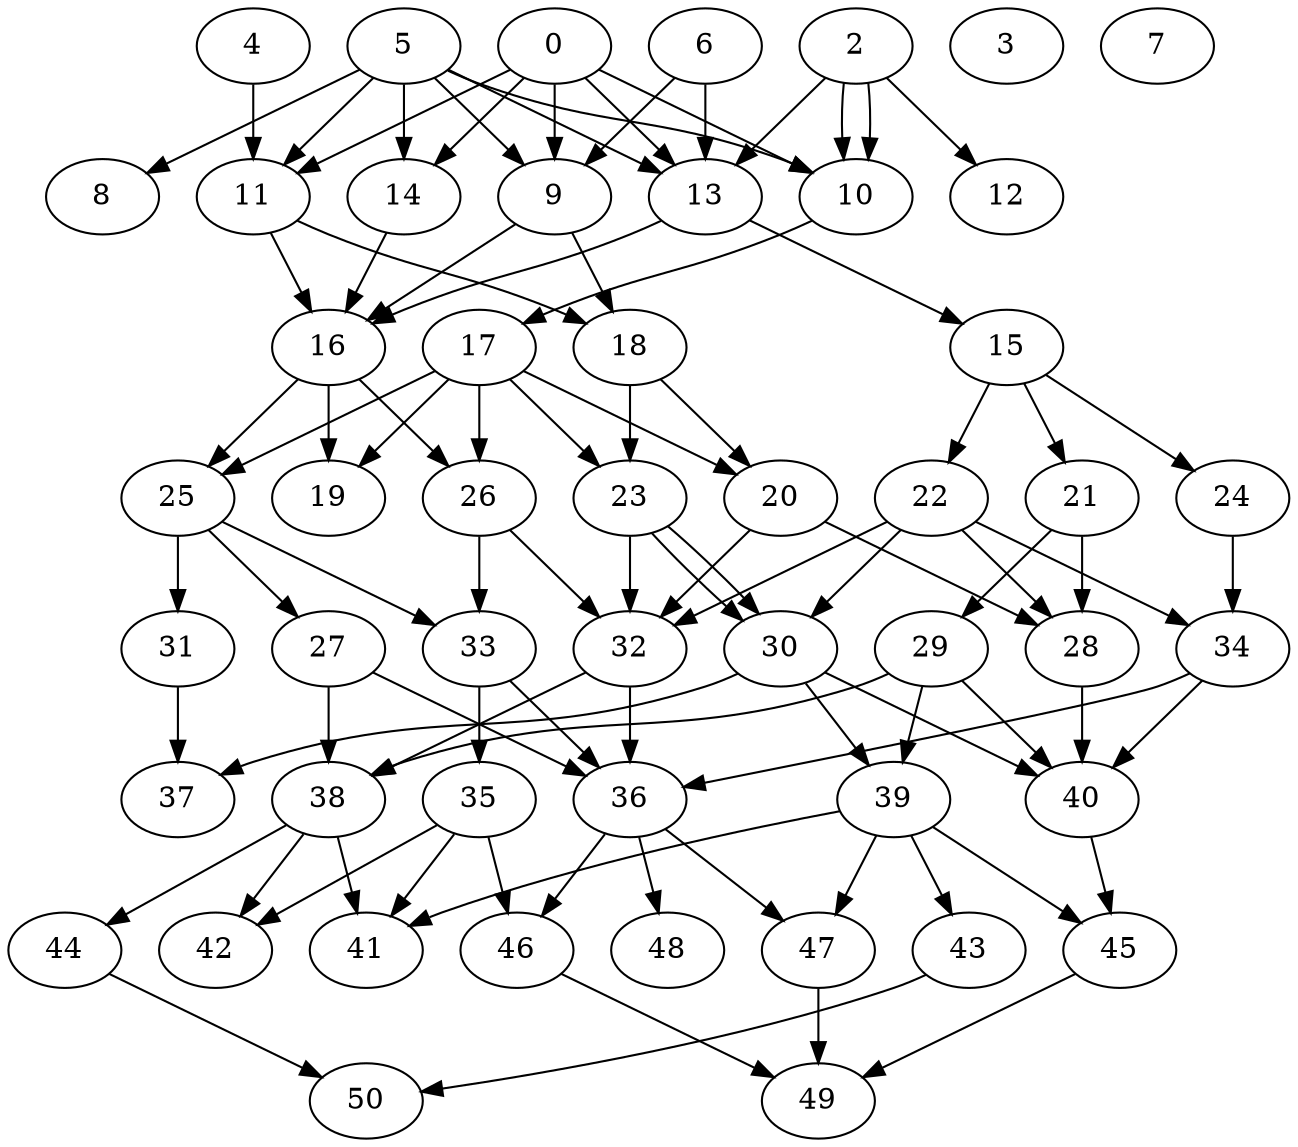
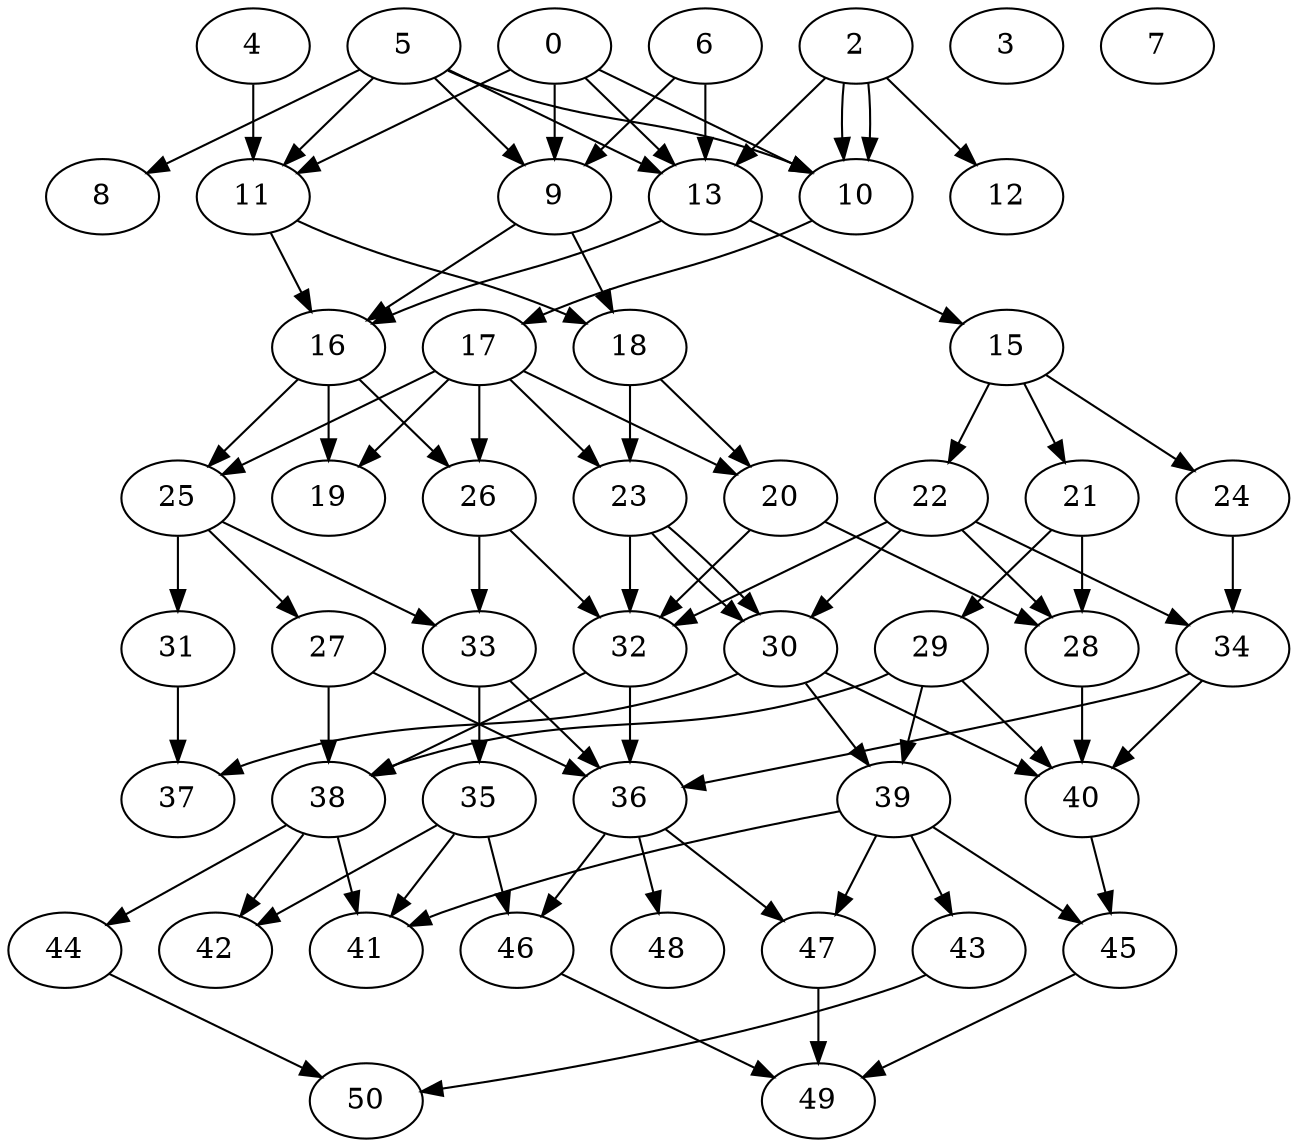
node "14": removed
